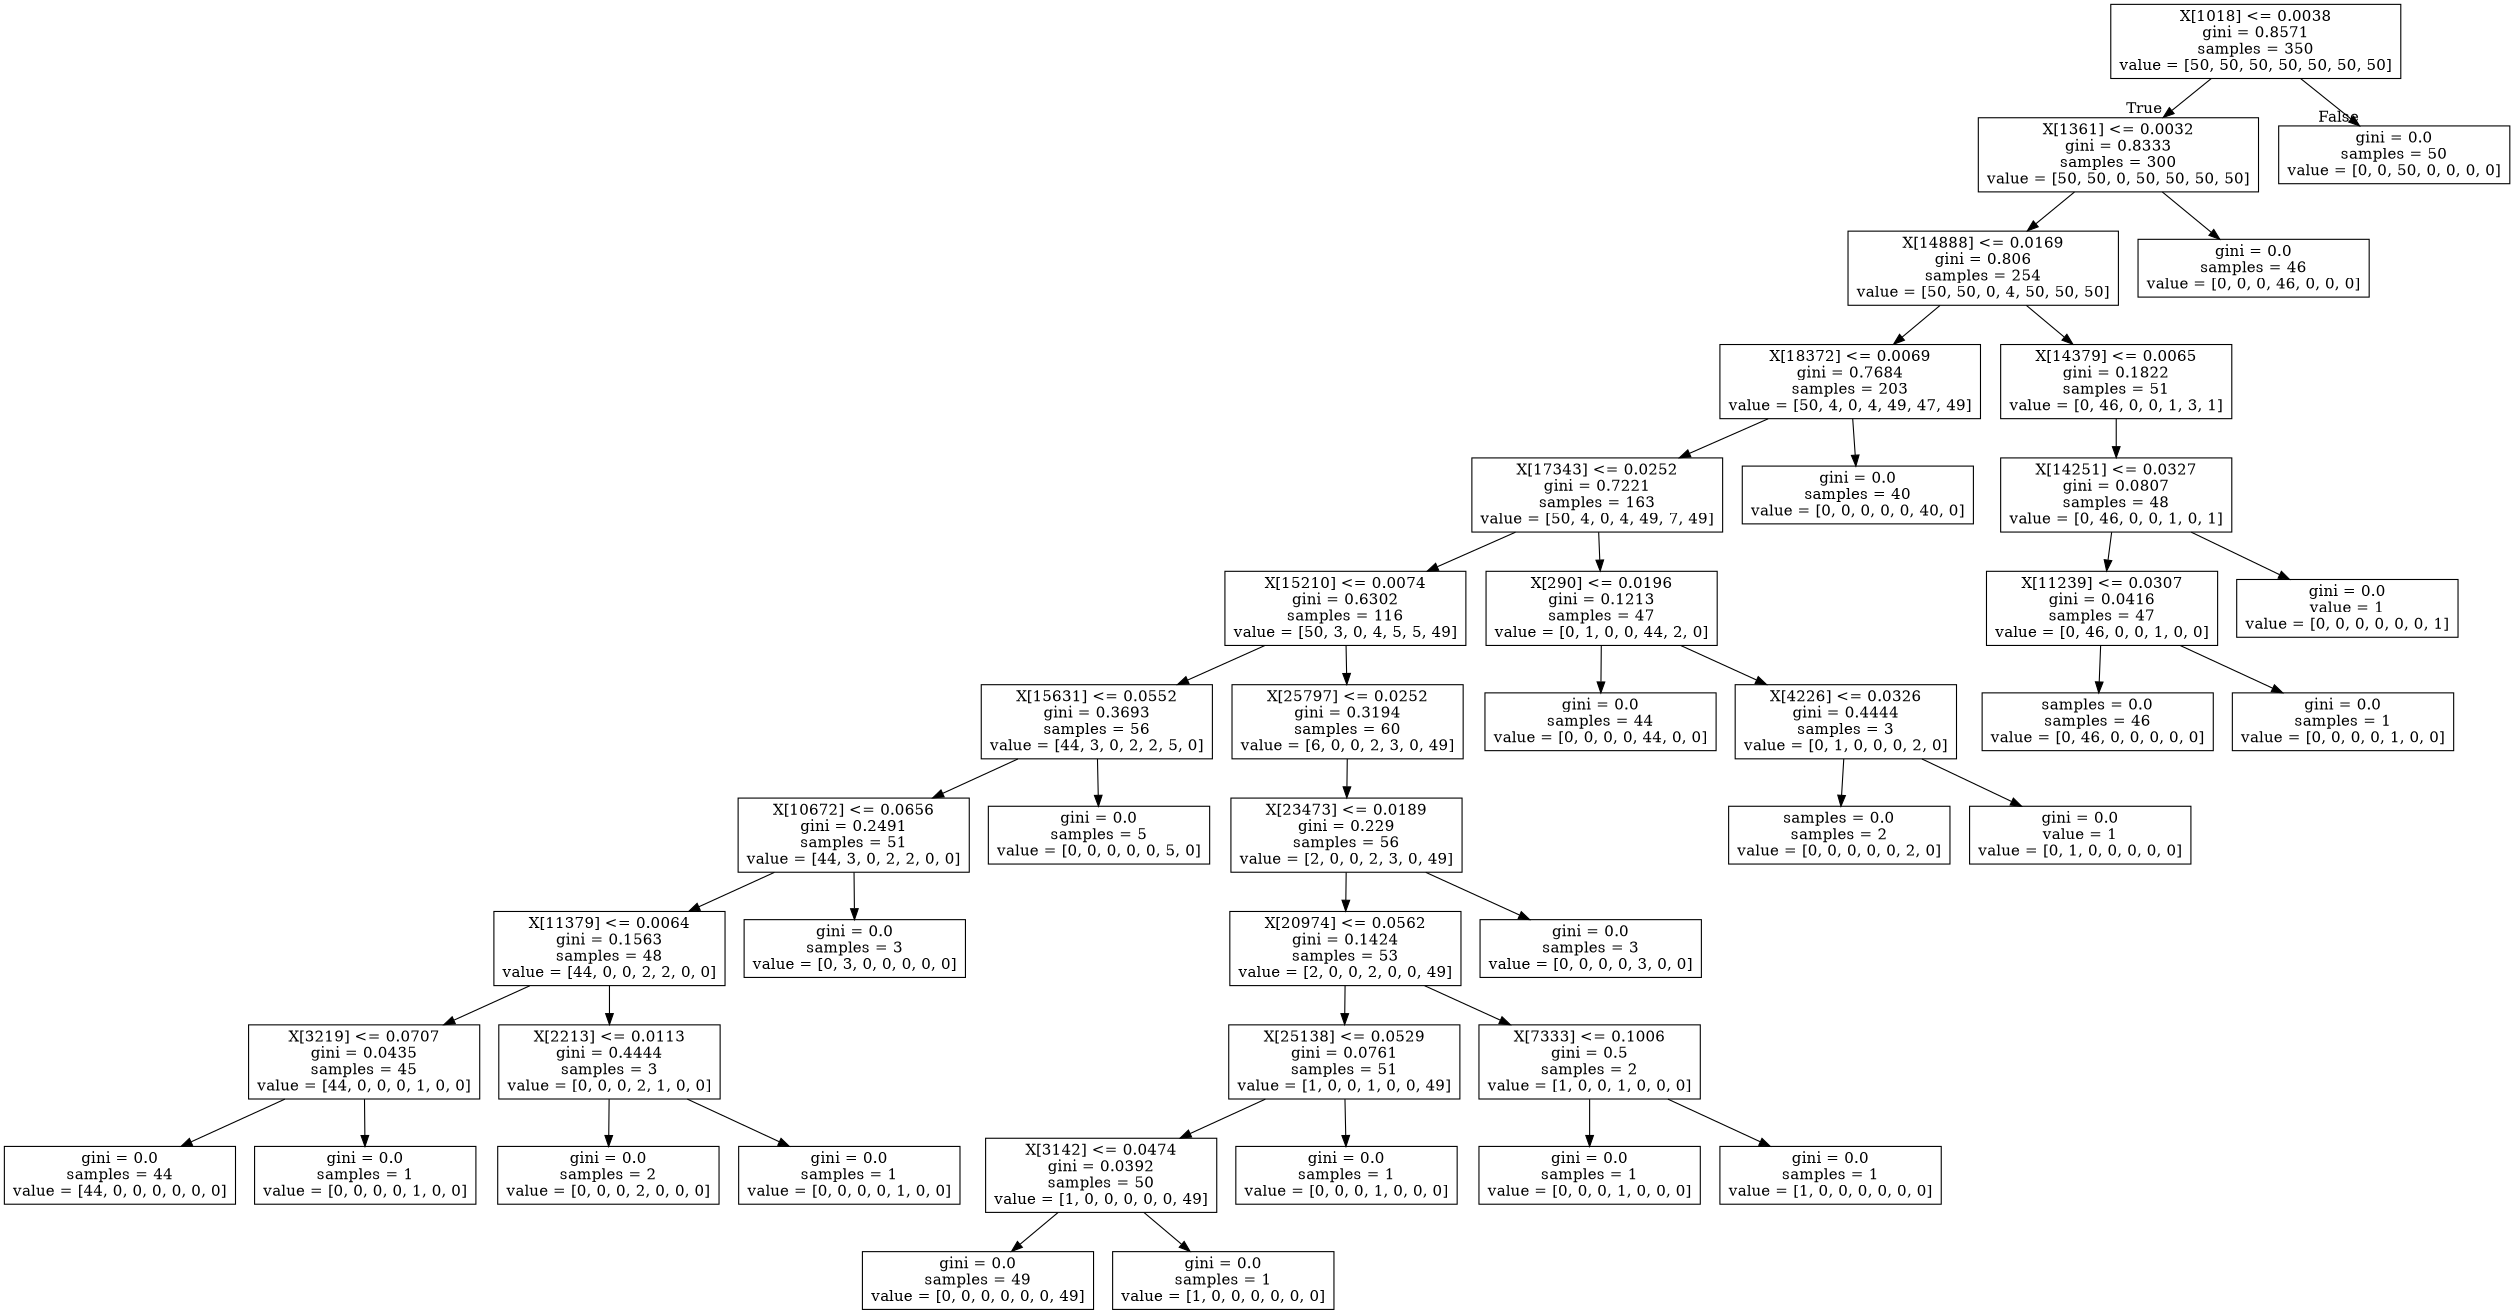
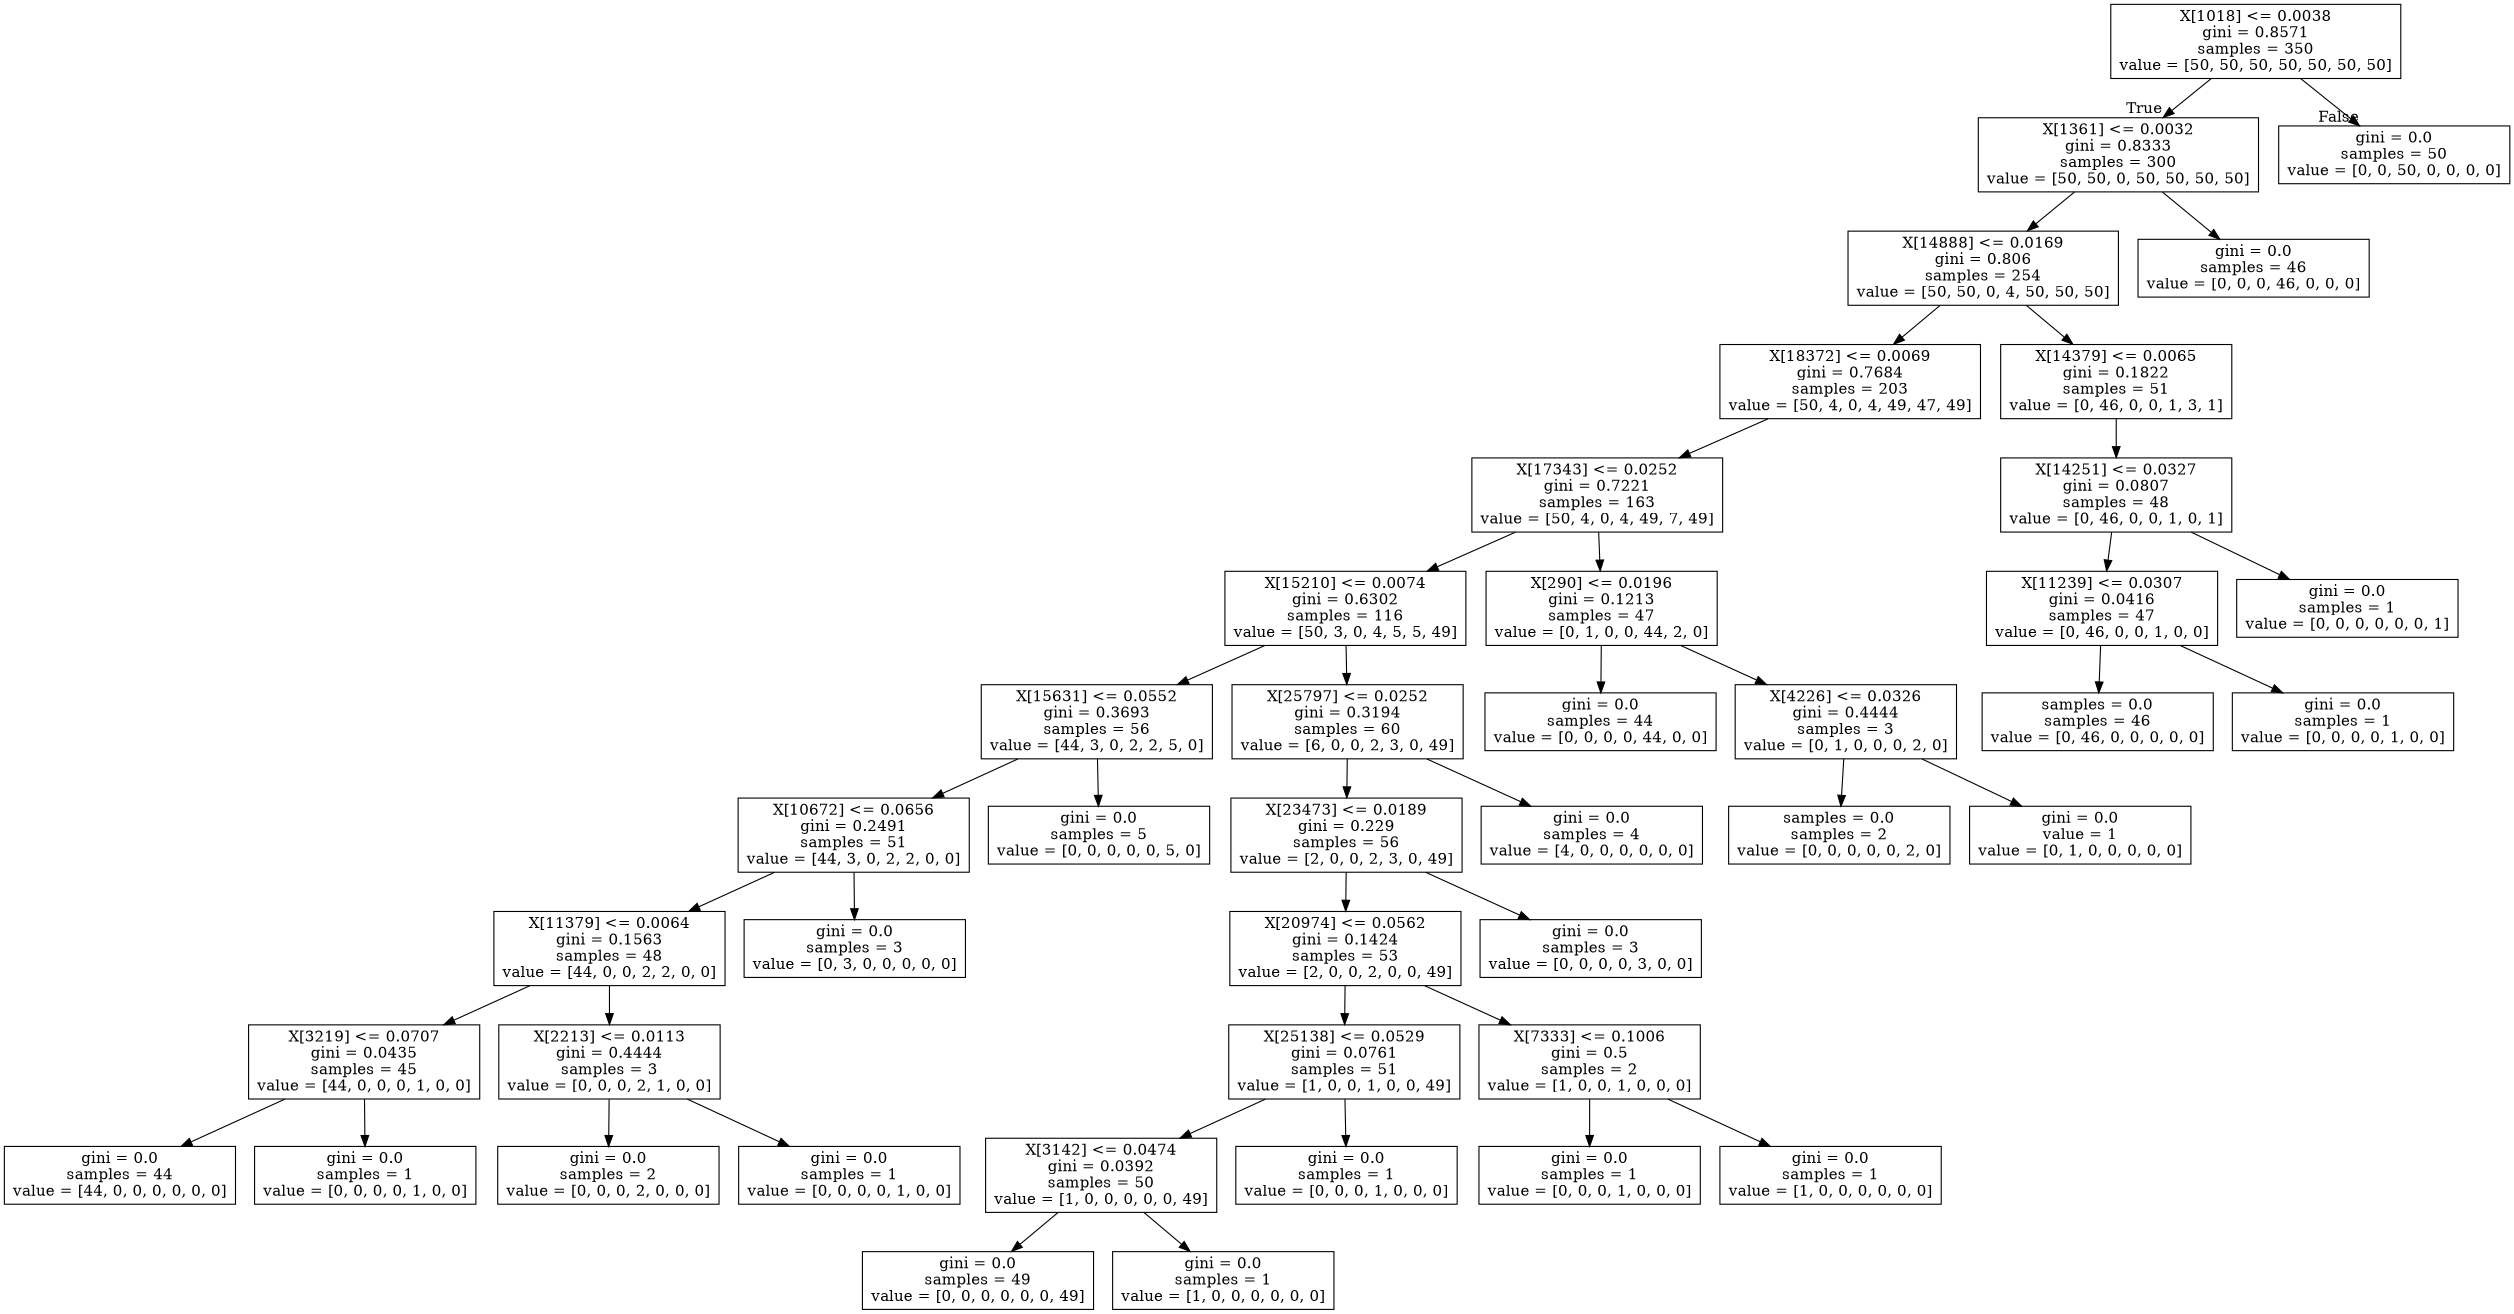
node "gini = 0.0 samples = 40 value = [0, 0, 0, 0, 0, 40, 0]": removed
node "gini = 0.0 value = 1 value = [0, 0, 0, 0, 0, 0, 1]": label "gini = 0.0 value = 1 value = [0, 0, 0, 0, 0, 0, 1]" -> "gini = 0.0 samples = 1 value = [0, 0, 0, 0, 0, 0, 1]"
node "gini = 0.0 samples = 4 value = [4, 0, 0, 0, 0, 0, 0]": added
